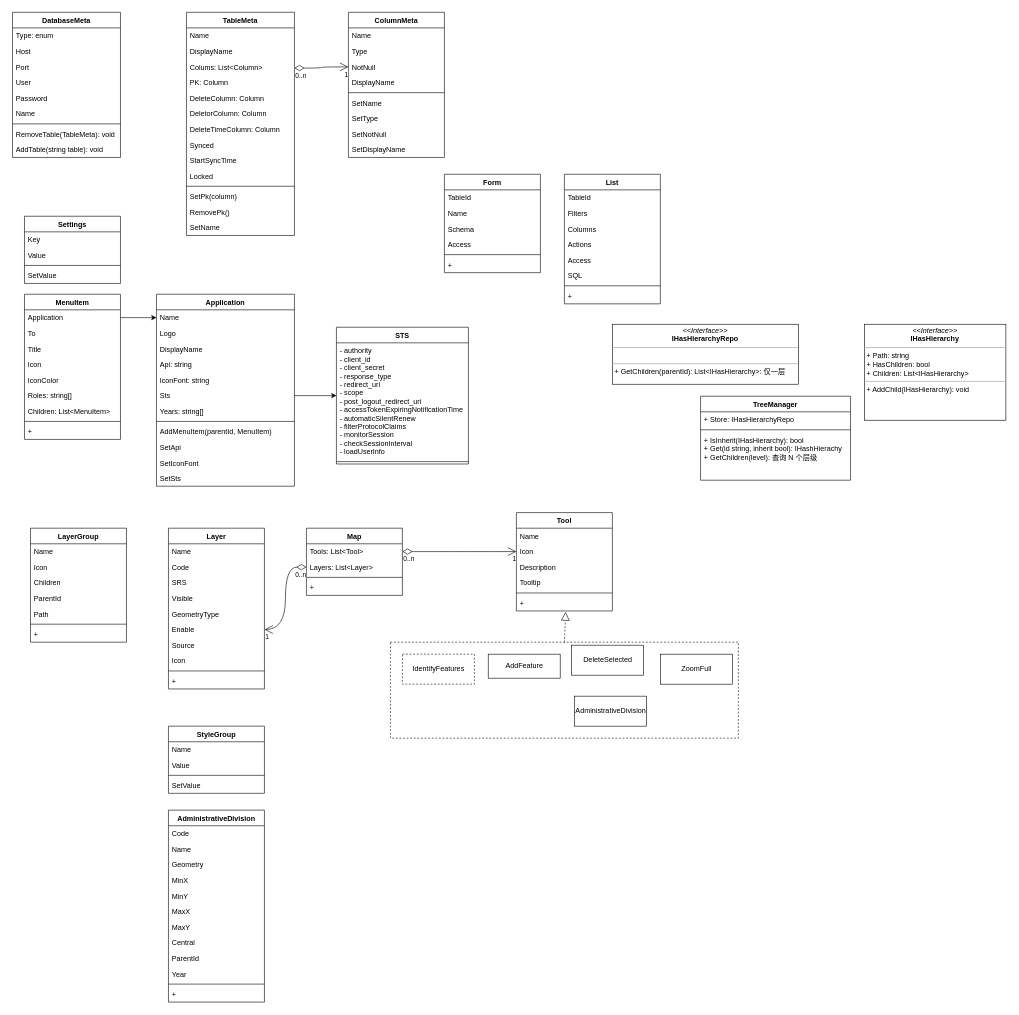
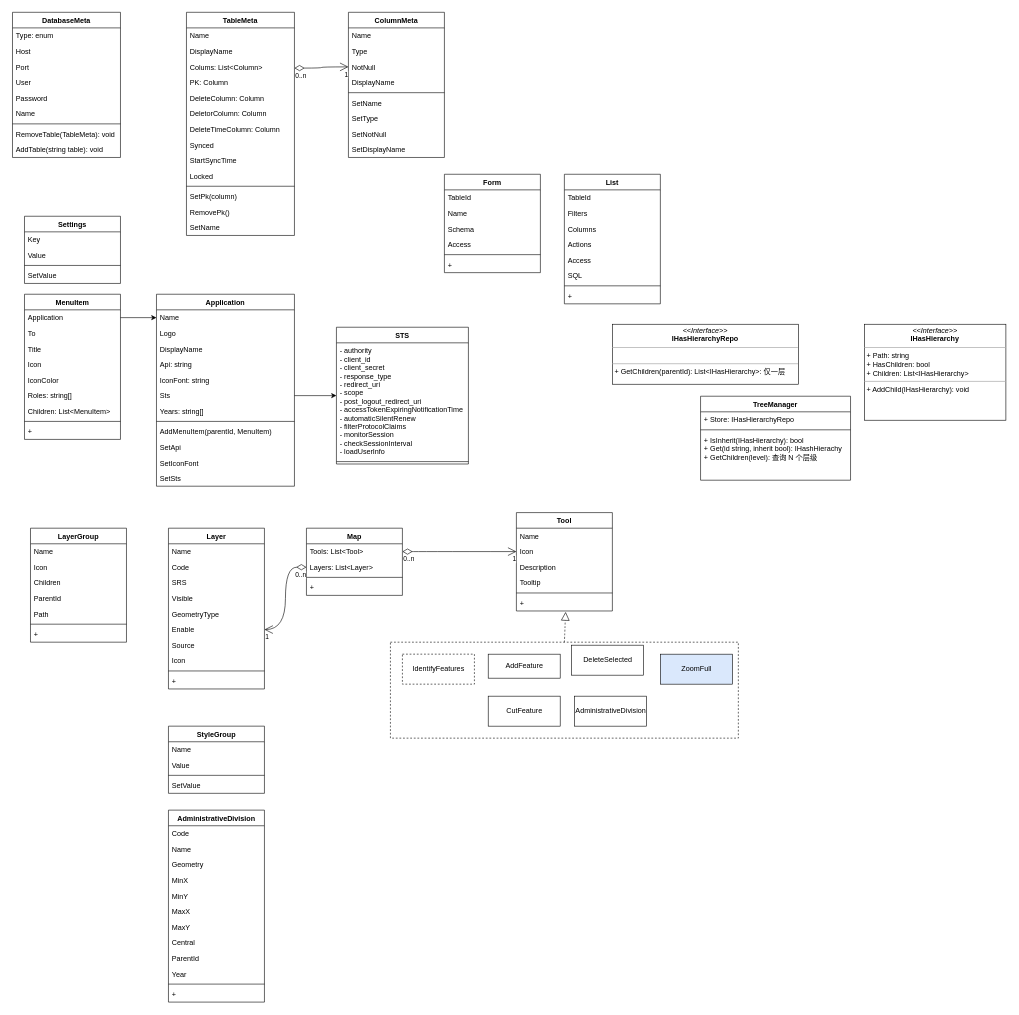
node "ZoomFull": fillcolor #ffffff -> #dae8fc
node "CutFeature": added
